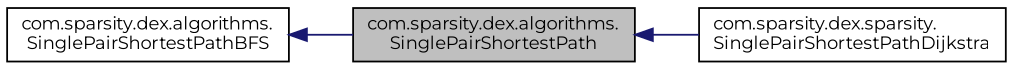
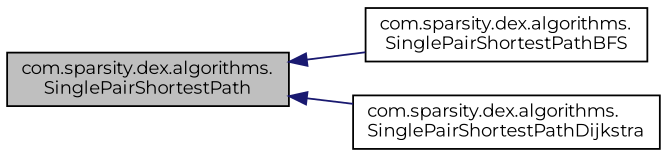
edge "com.sparsity.dex.algorithms. SinglePairShortestPath" -> "com.sparsity.dex.algorithms. SinglePairShortestPathBFS": reversed
node "com.sparsity.dex.sparsity. SinglePairShortestPathDijkstra": label "com.sparsity.dex.sparsity. SinglePairShortestPathDijkstra" -> "com.sparsity.dex.algorithms. SinglePairShortestPathDijkstra"
